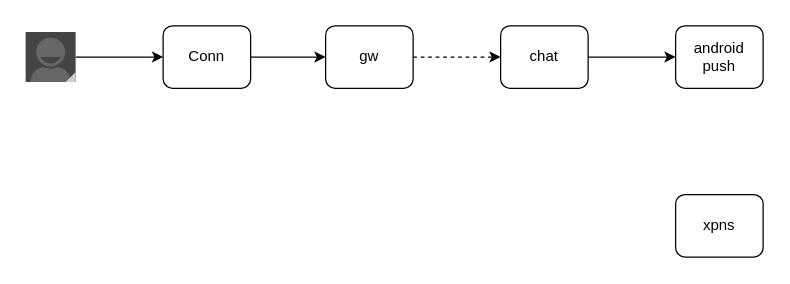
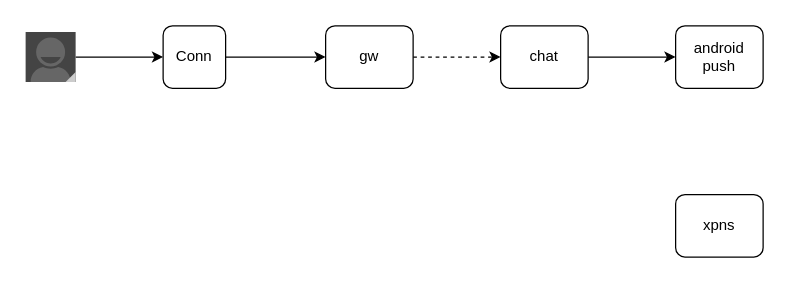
node "Conn": size 88x63 -> 63x63
